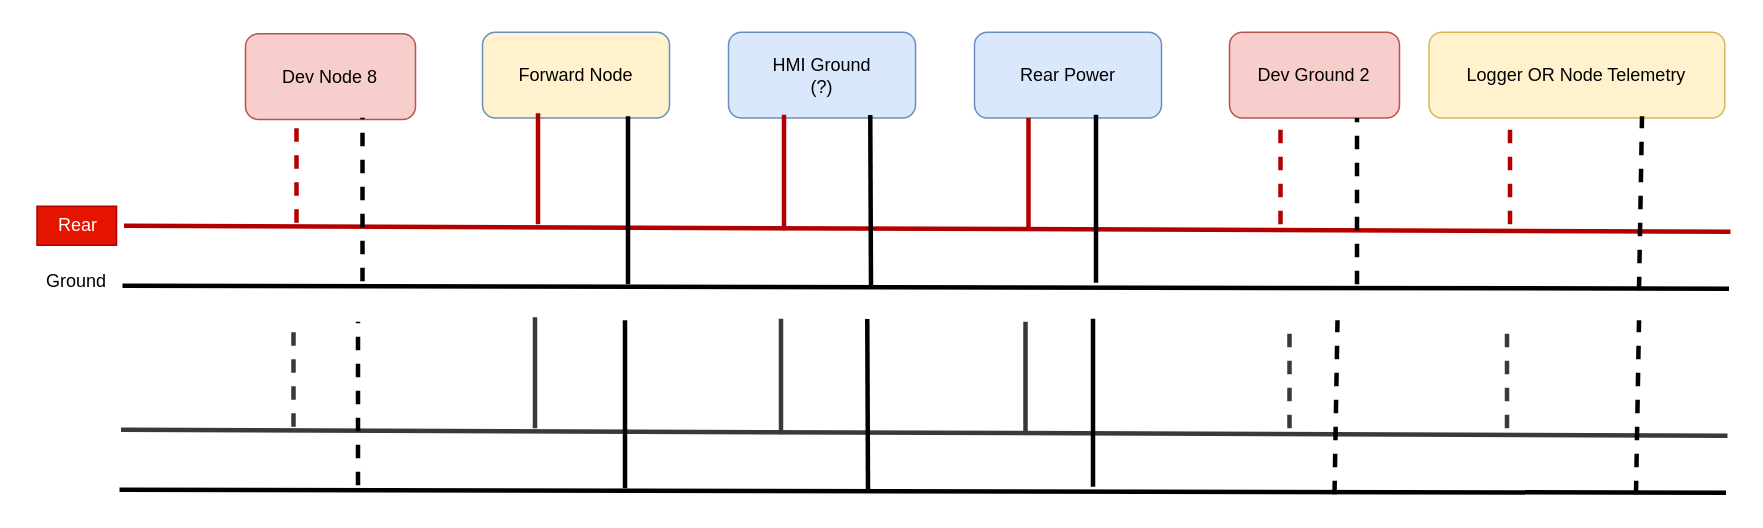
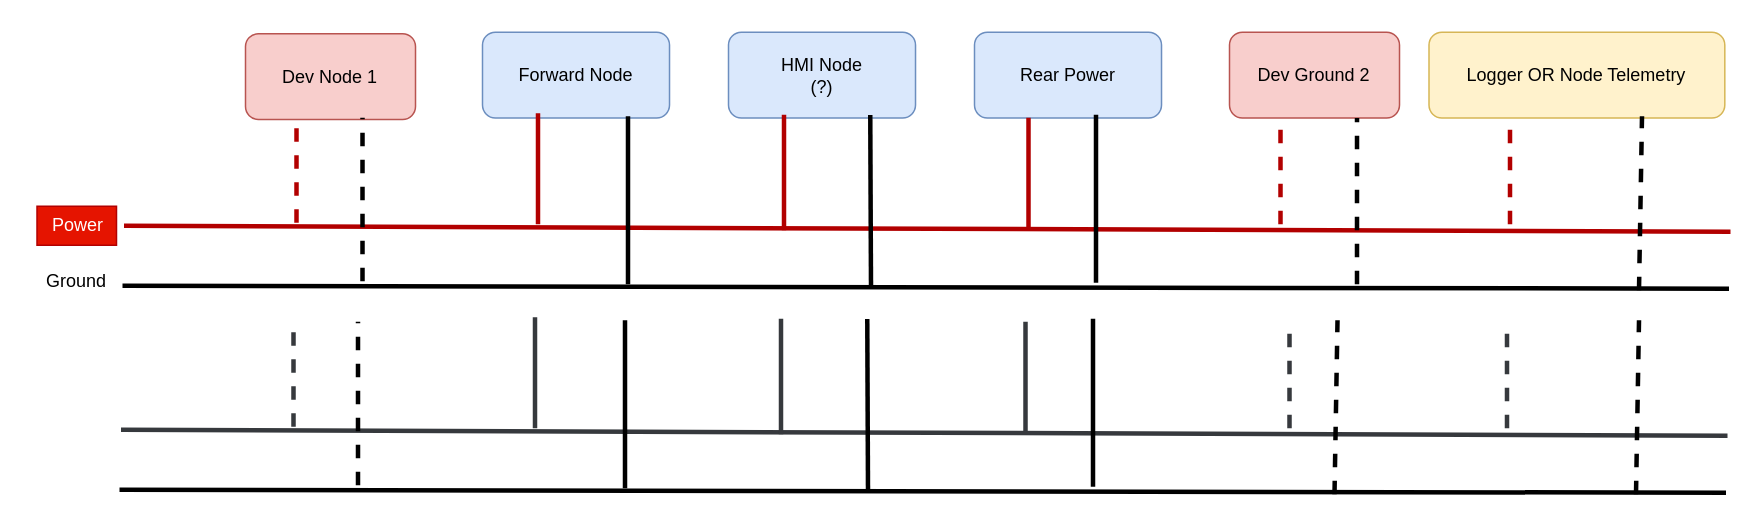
node "Forward Node": fillcolor #fff2cc -> #dae8fc
node "HMI Ground (?)": label "HMI Ground (?)" -> "HMI Node (?)"
node "Dev Node 8": label "Dev Node 8" -> "Dev Node 1"
node "Rear": label "Rear" -> "Power"
